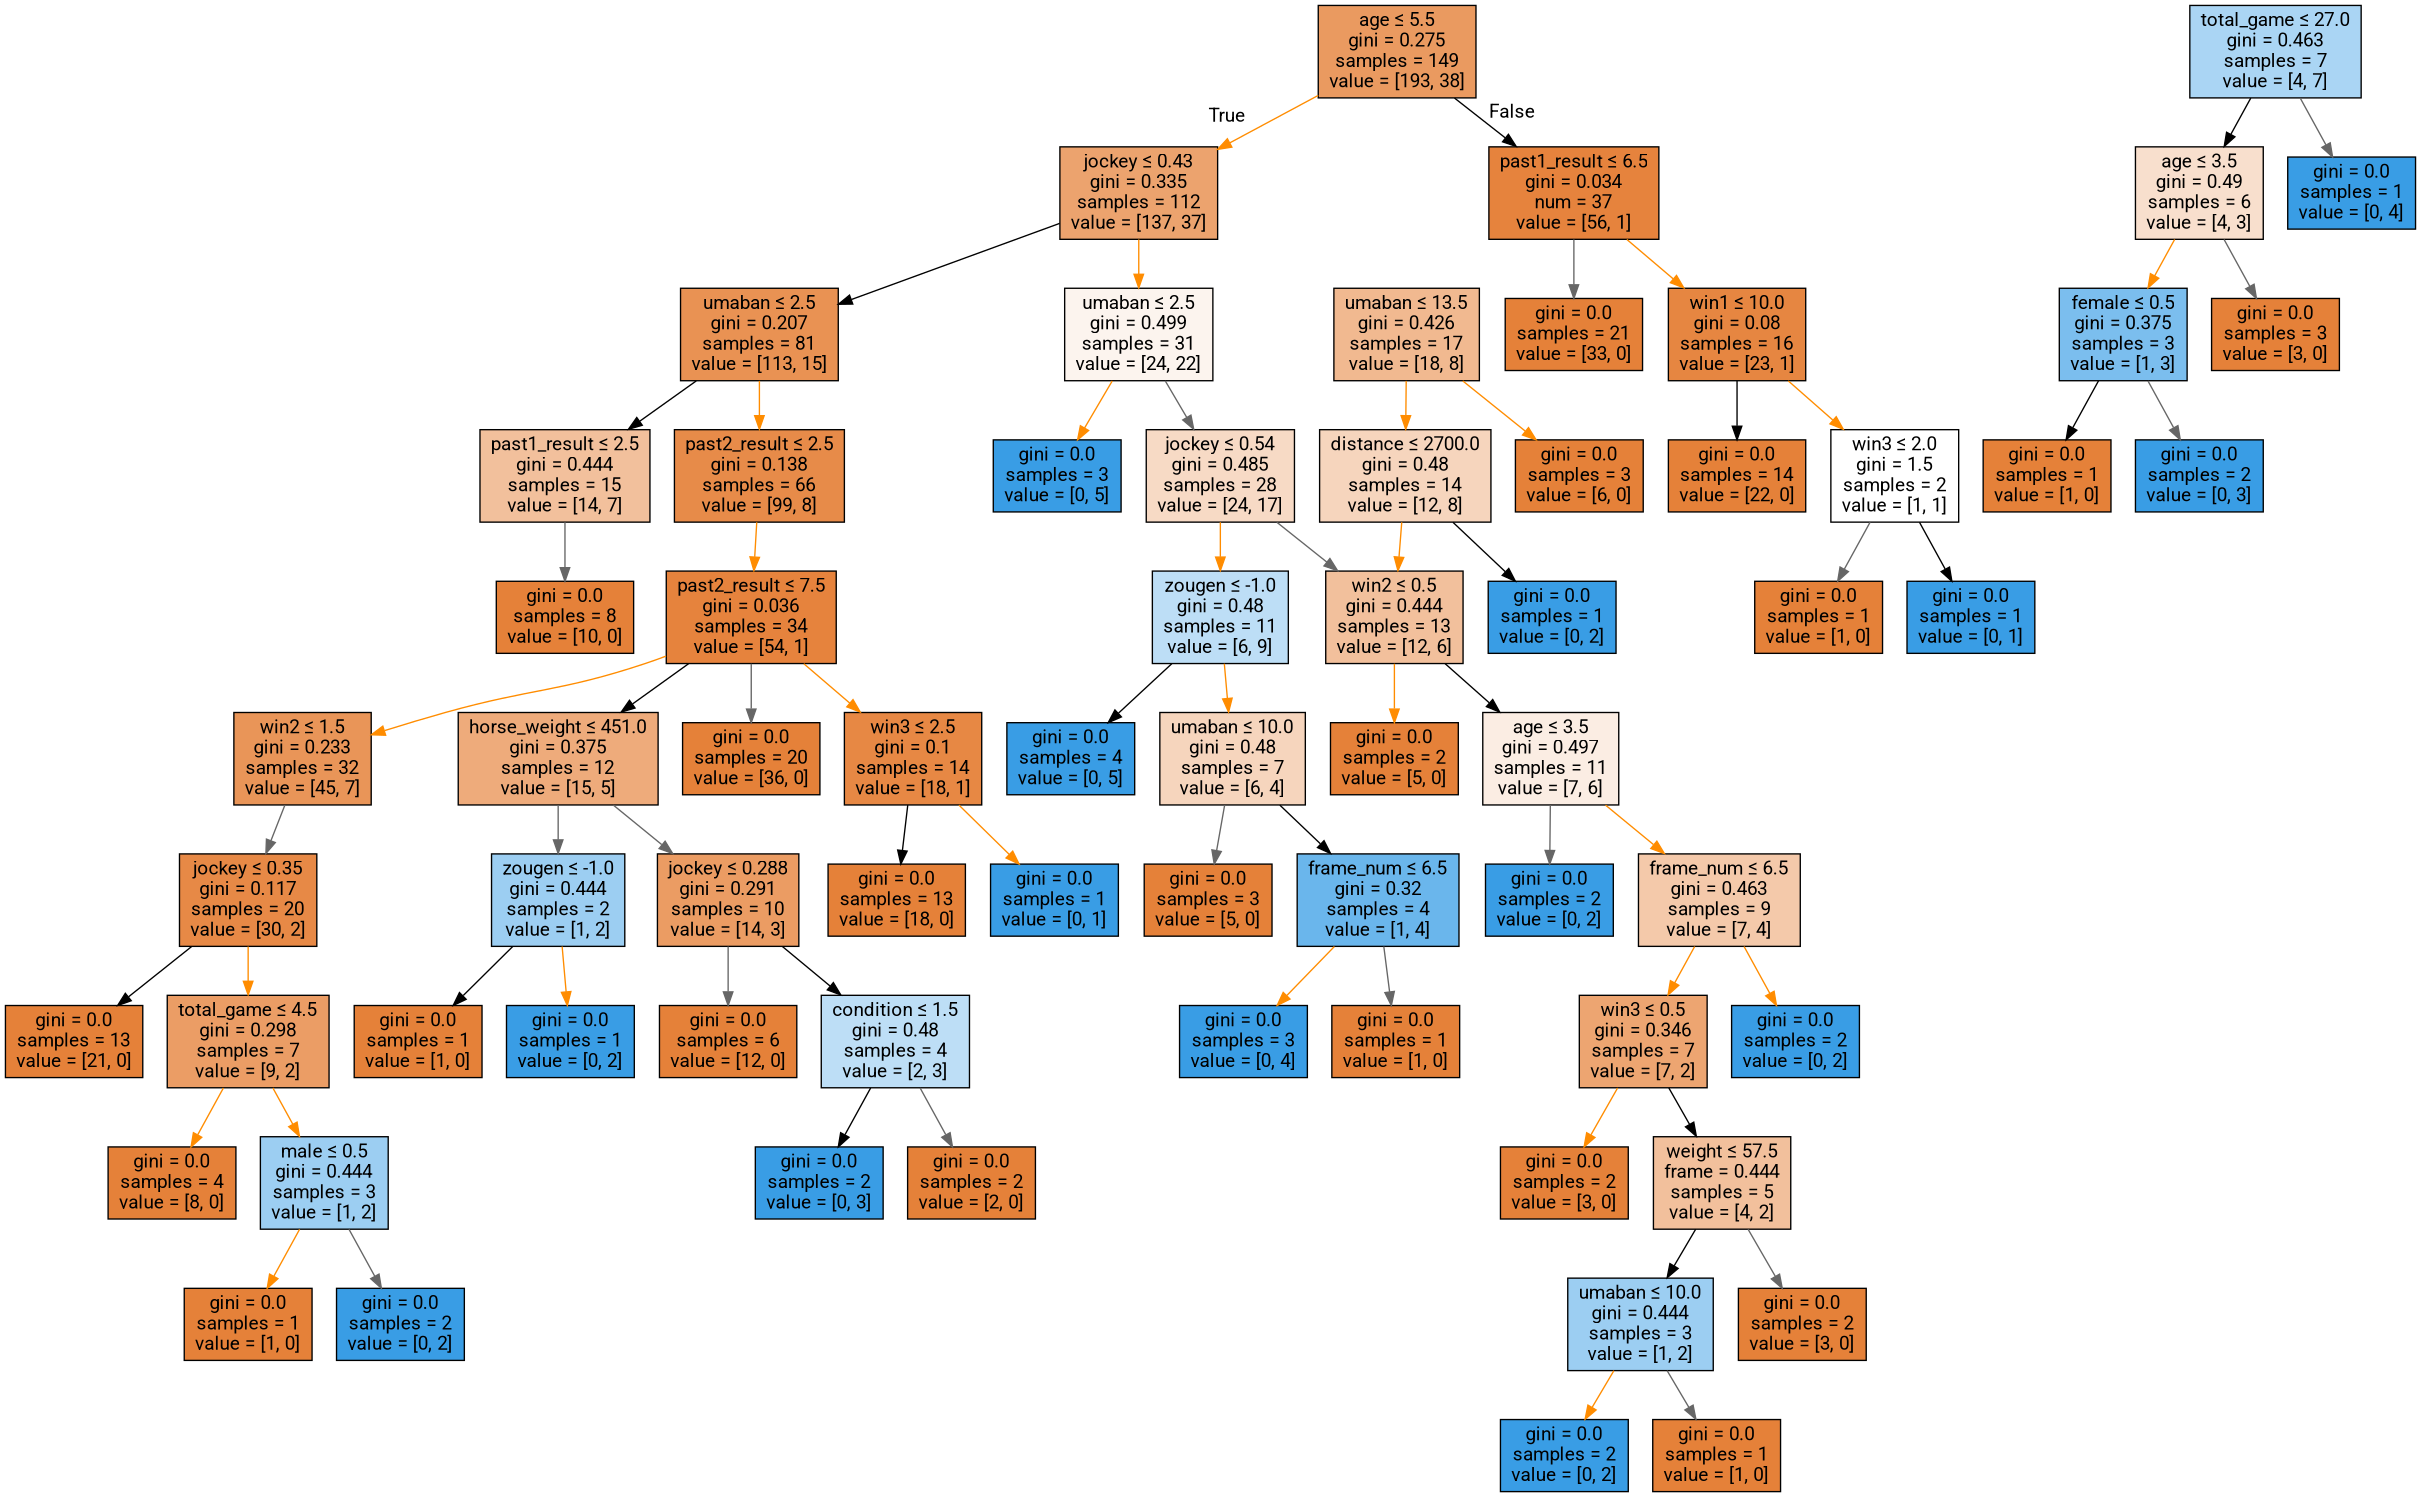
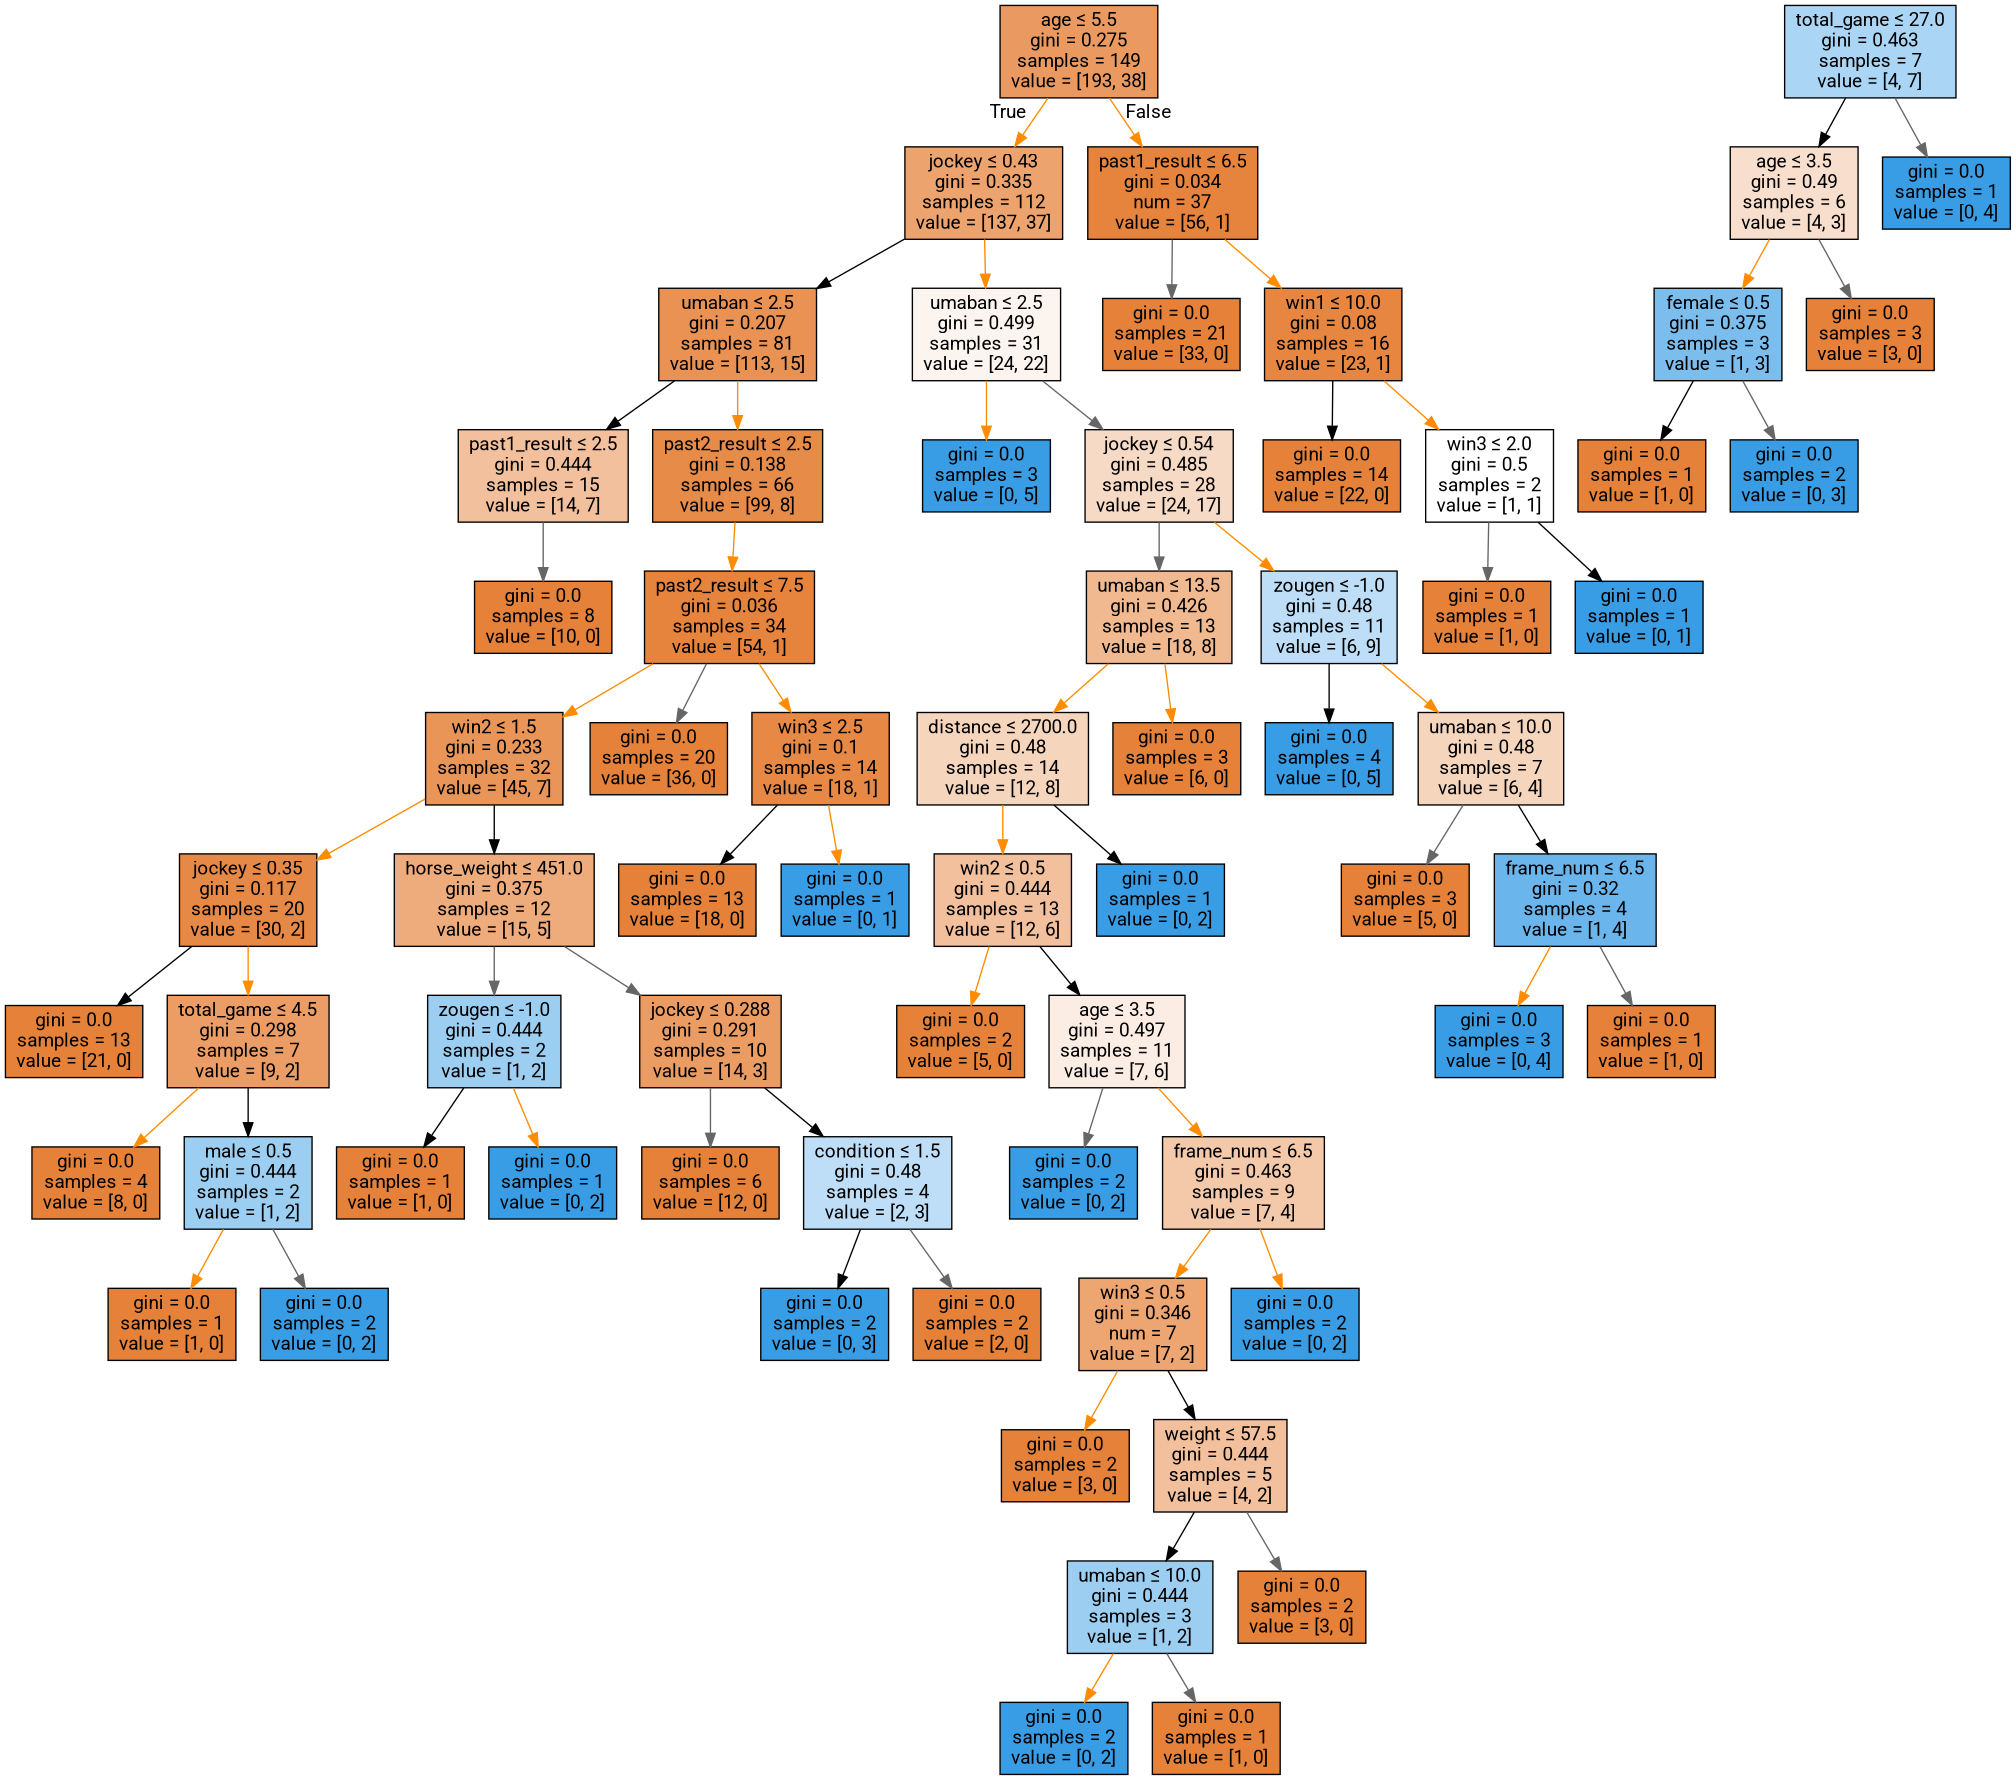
edge "age ≤ 5.5" -> "past1_result ≤ 6.5": color black -> darkorange
node "umaban ≤ 13.5": text "samples = 17" -> "samples = 13"
node "win3 ≤ 2.0": text "gini = 1.5" -> "gini = 0.5"
edge "jockey ≤ 0.54" -> "win2 ≤ 0.5": now "jockey ≤ 0.54" -> "umaban ≤ 13.5"
edge "past2_result ≤ 7.5" -> "horse_weight ≤ 451.0": now "win2 ≤ 1.5" -> "horse_weight ≤ 451.0"
edge "win2 ≤ 1.5" -> "jockey ≤ 0.35": color gray40 -> darkorange
node "win3 ≤ 0.5": text "samples = 7" -> "num = 7"
edge "total_game ≤ 4.5" -> "male ≤ 0.5": color darkorange -> black
node "weight ≤ 57.5": text "frame = 0.444" -> "gini = 0.444"
node "male ≤ 0.5": text "samples = 3" -> "samples = 2"
